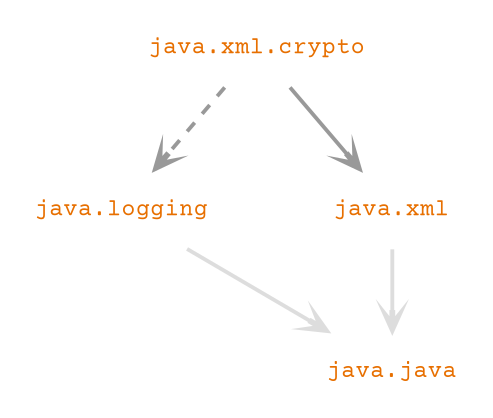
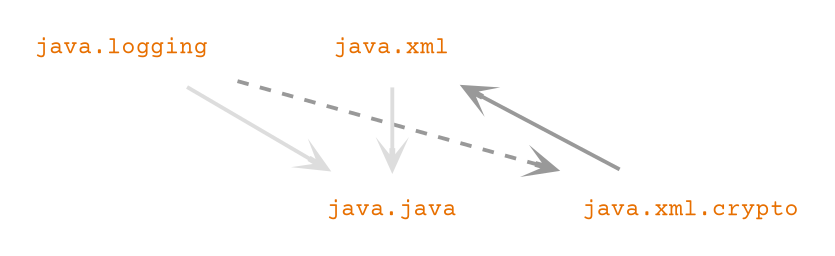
edge "java.xml.crypto" -> "java.logging": reversed
